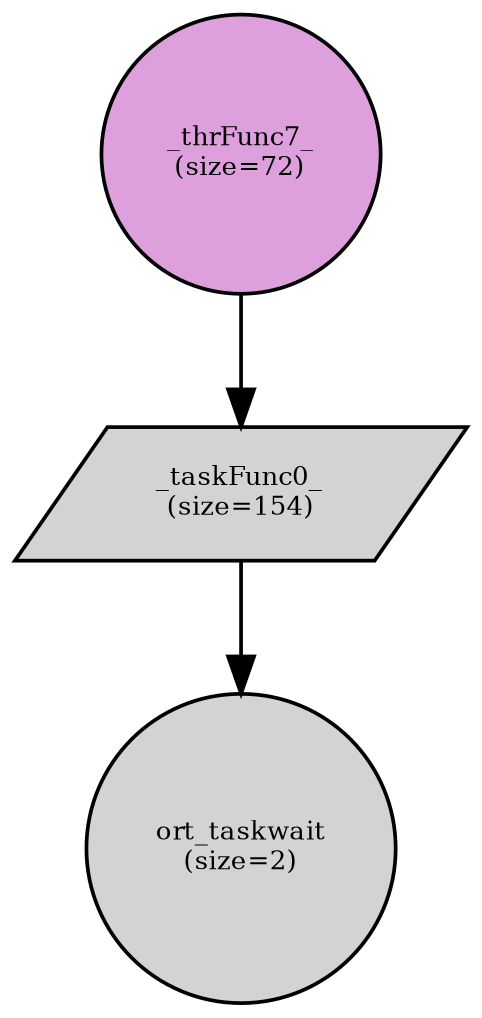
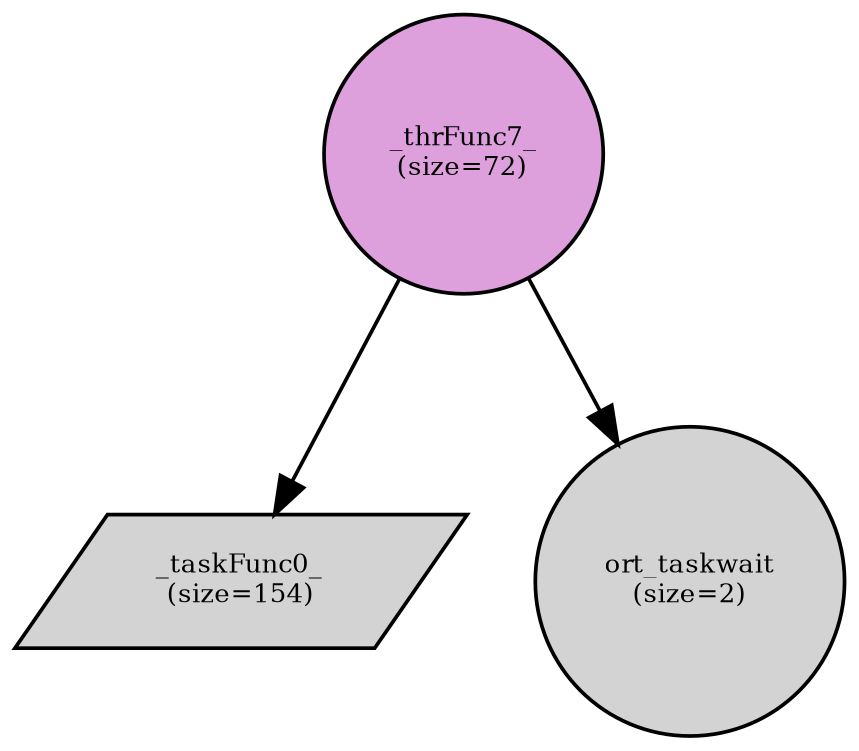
edge "_taskFunc0_ (size=154)" -> "ort_taskwait (size=2)": now "_thrFunc7_ (size=72)" -> "ort_taskwait (size=2)"
